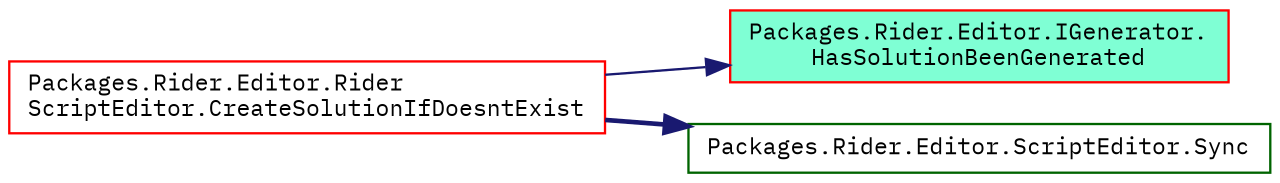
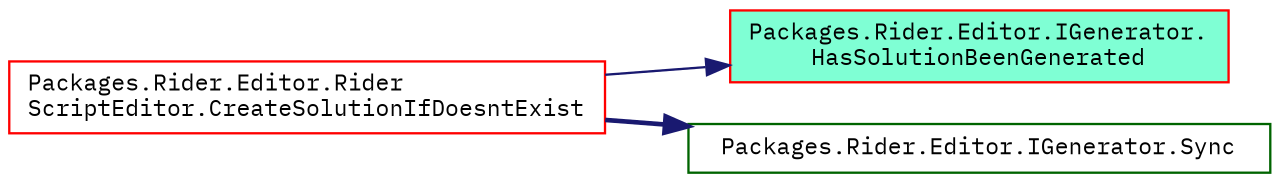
node "Packages.Rider.Editor.ScriptEditor.Sync": label "Packages.Rider.Editor.ScriptEditor.Sync" -> "Packages.Rider.Editor.IGenerator.Sync"
